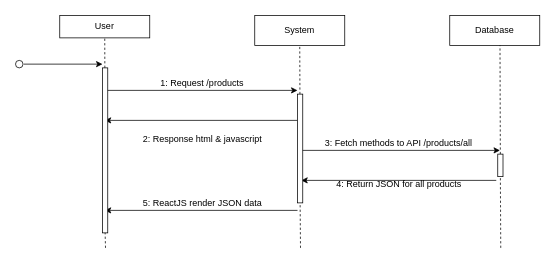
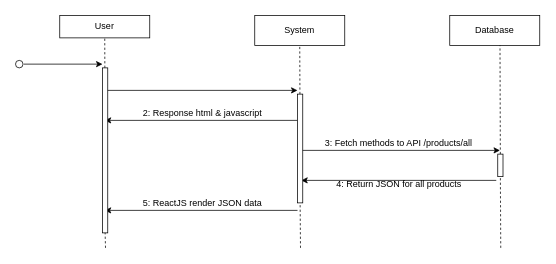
node "1: Request /products": removed
node "2: Response html & javascript": moved (202, 139) -> (202, 113)
